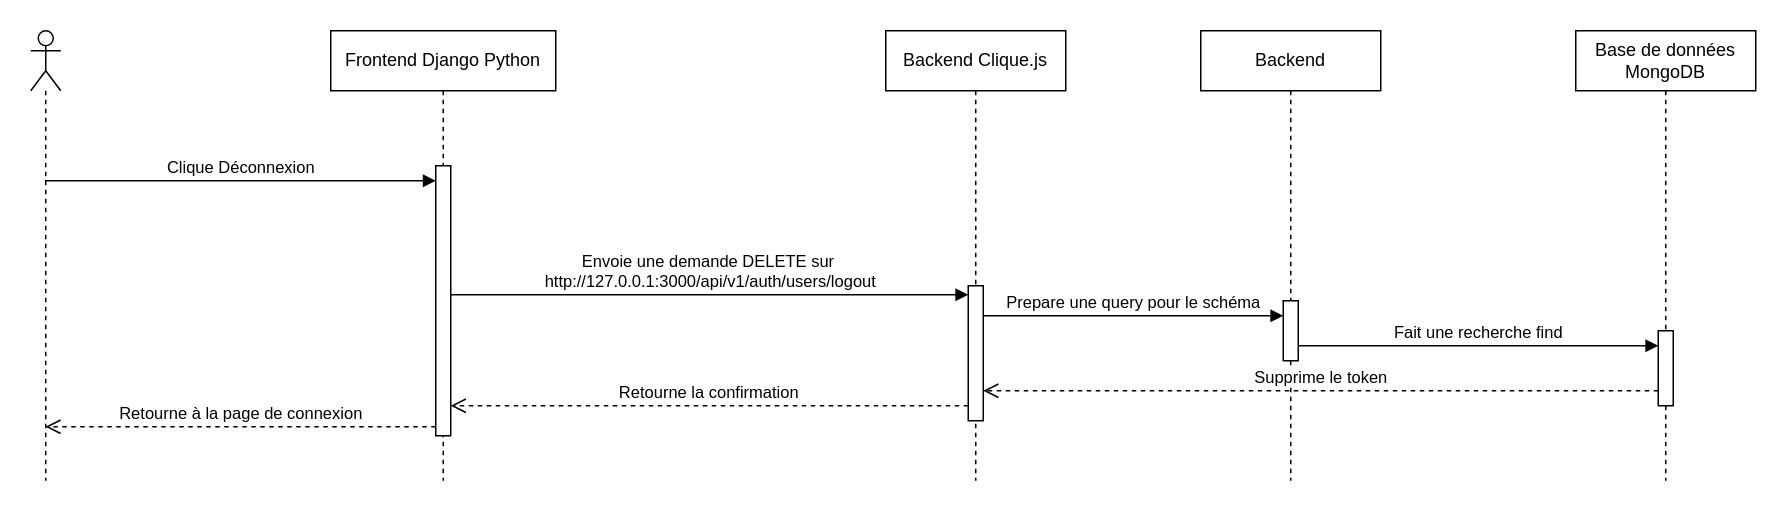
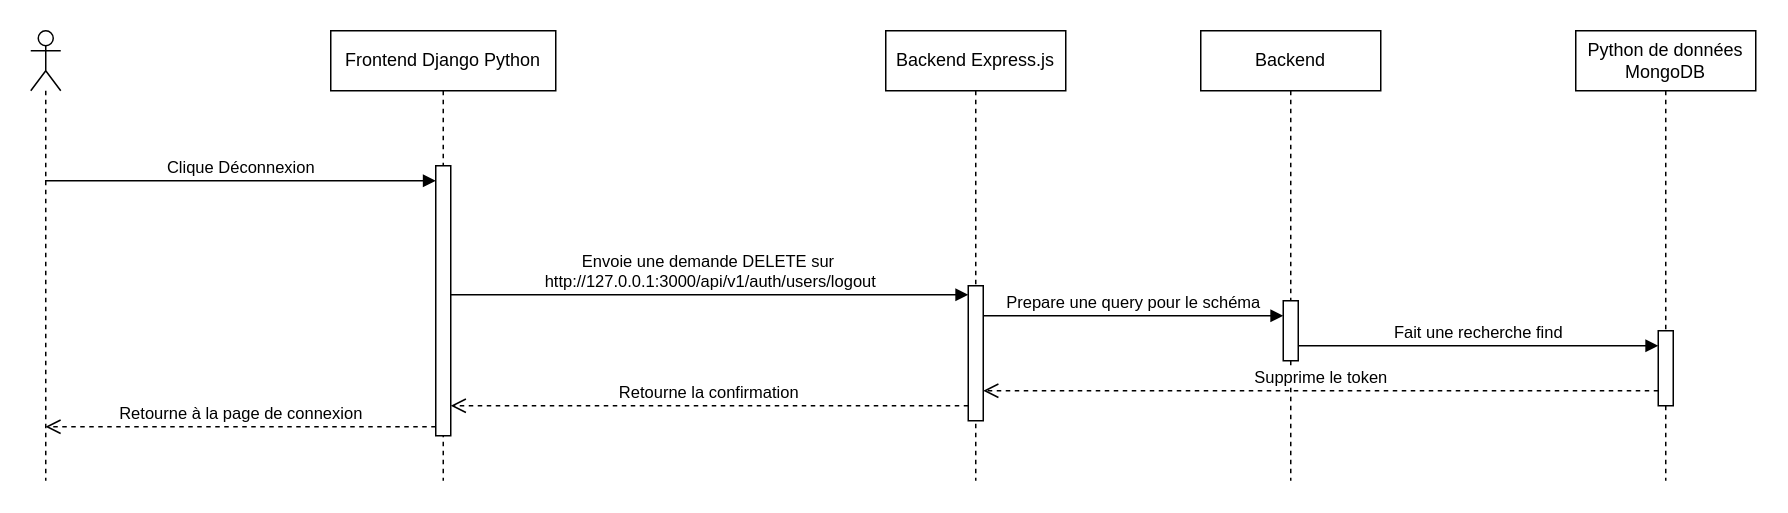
node "Backend Clique.js": label "Backend Clique.js" -> "Backend Express.js"
node "Base de données MongoDB": label "Base de données MongoDB" -> "Python de données MongoDB"
